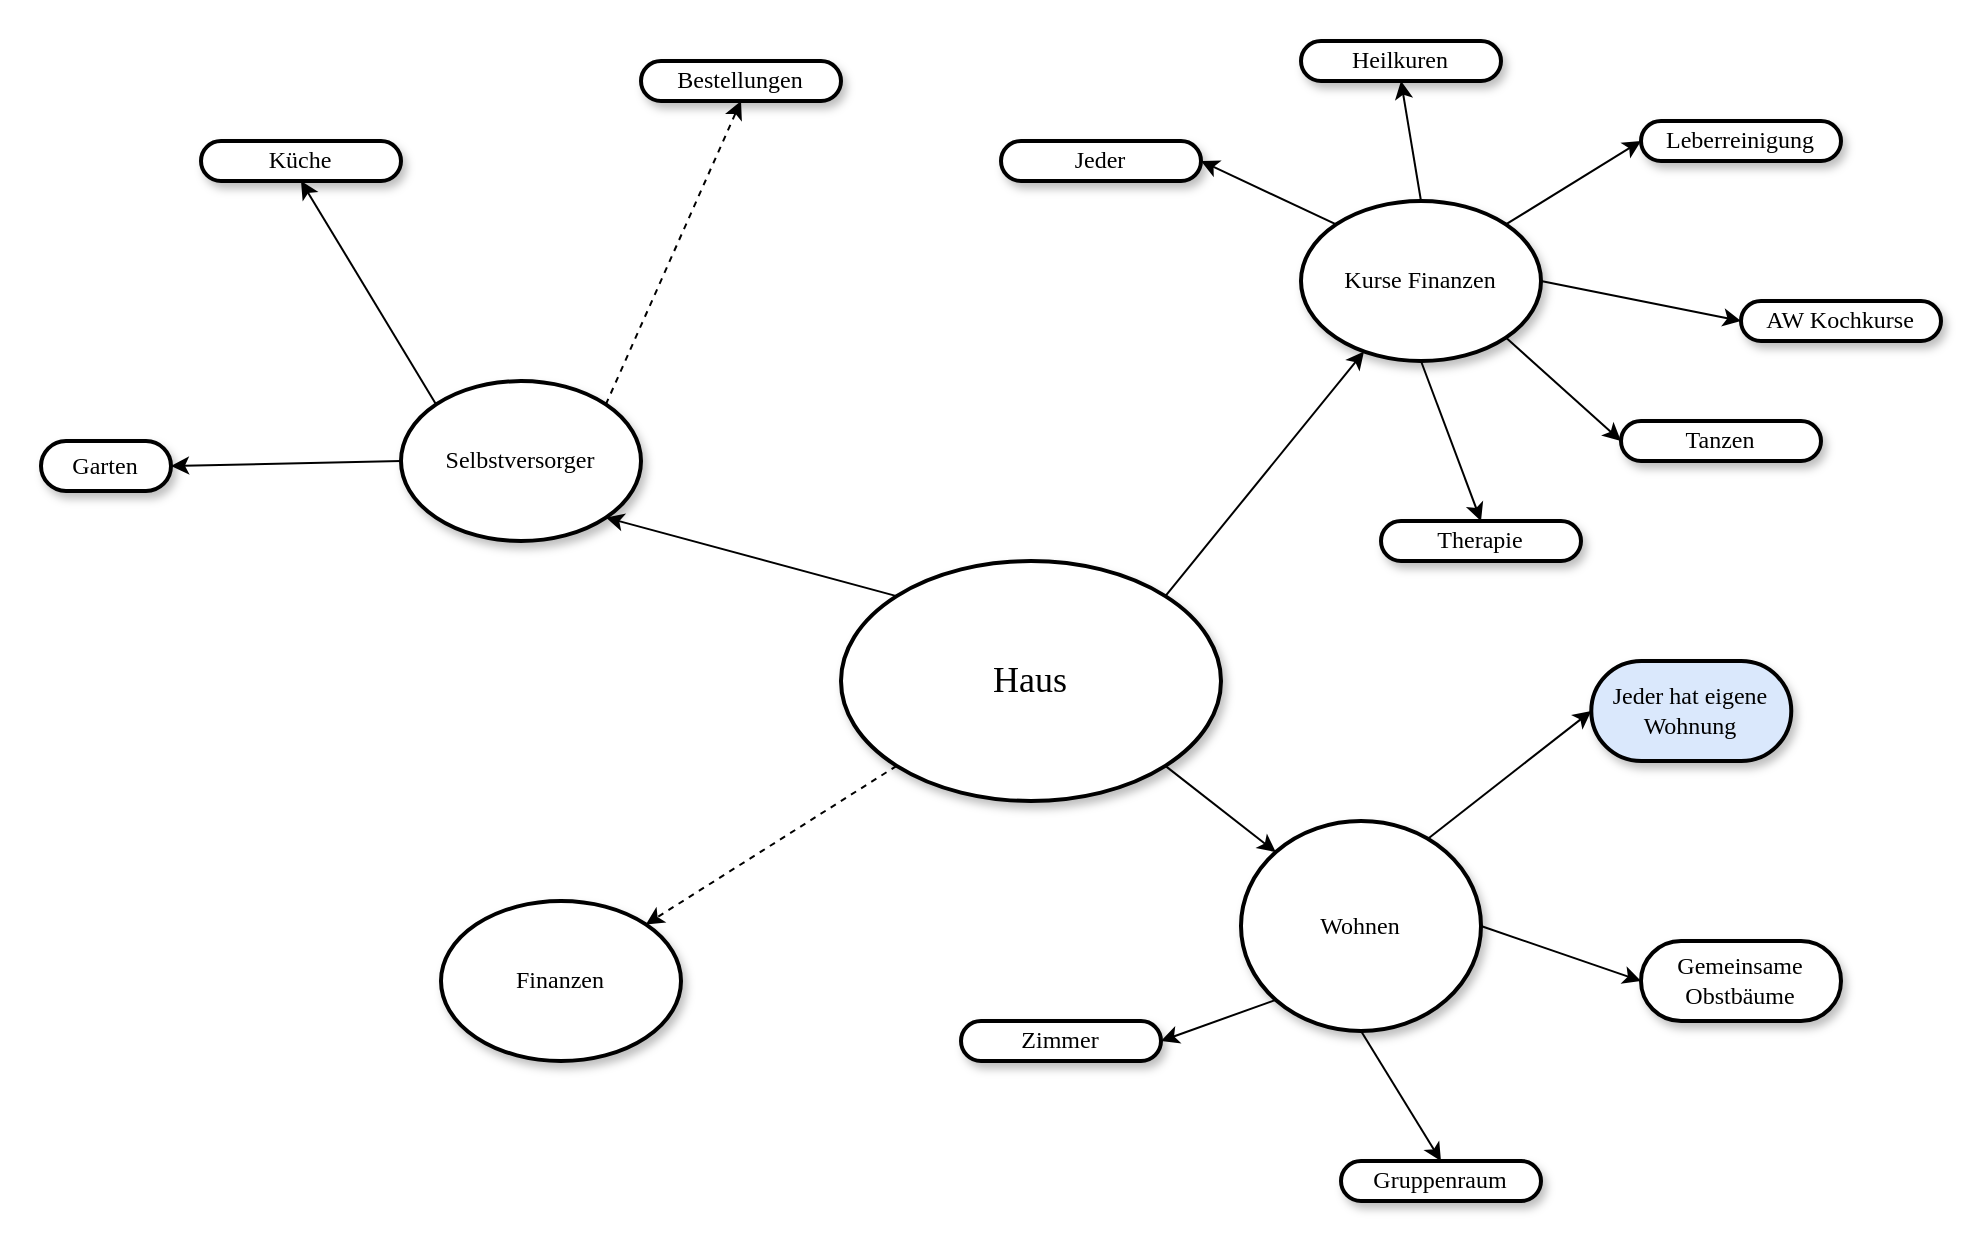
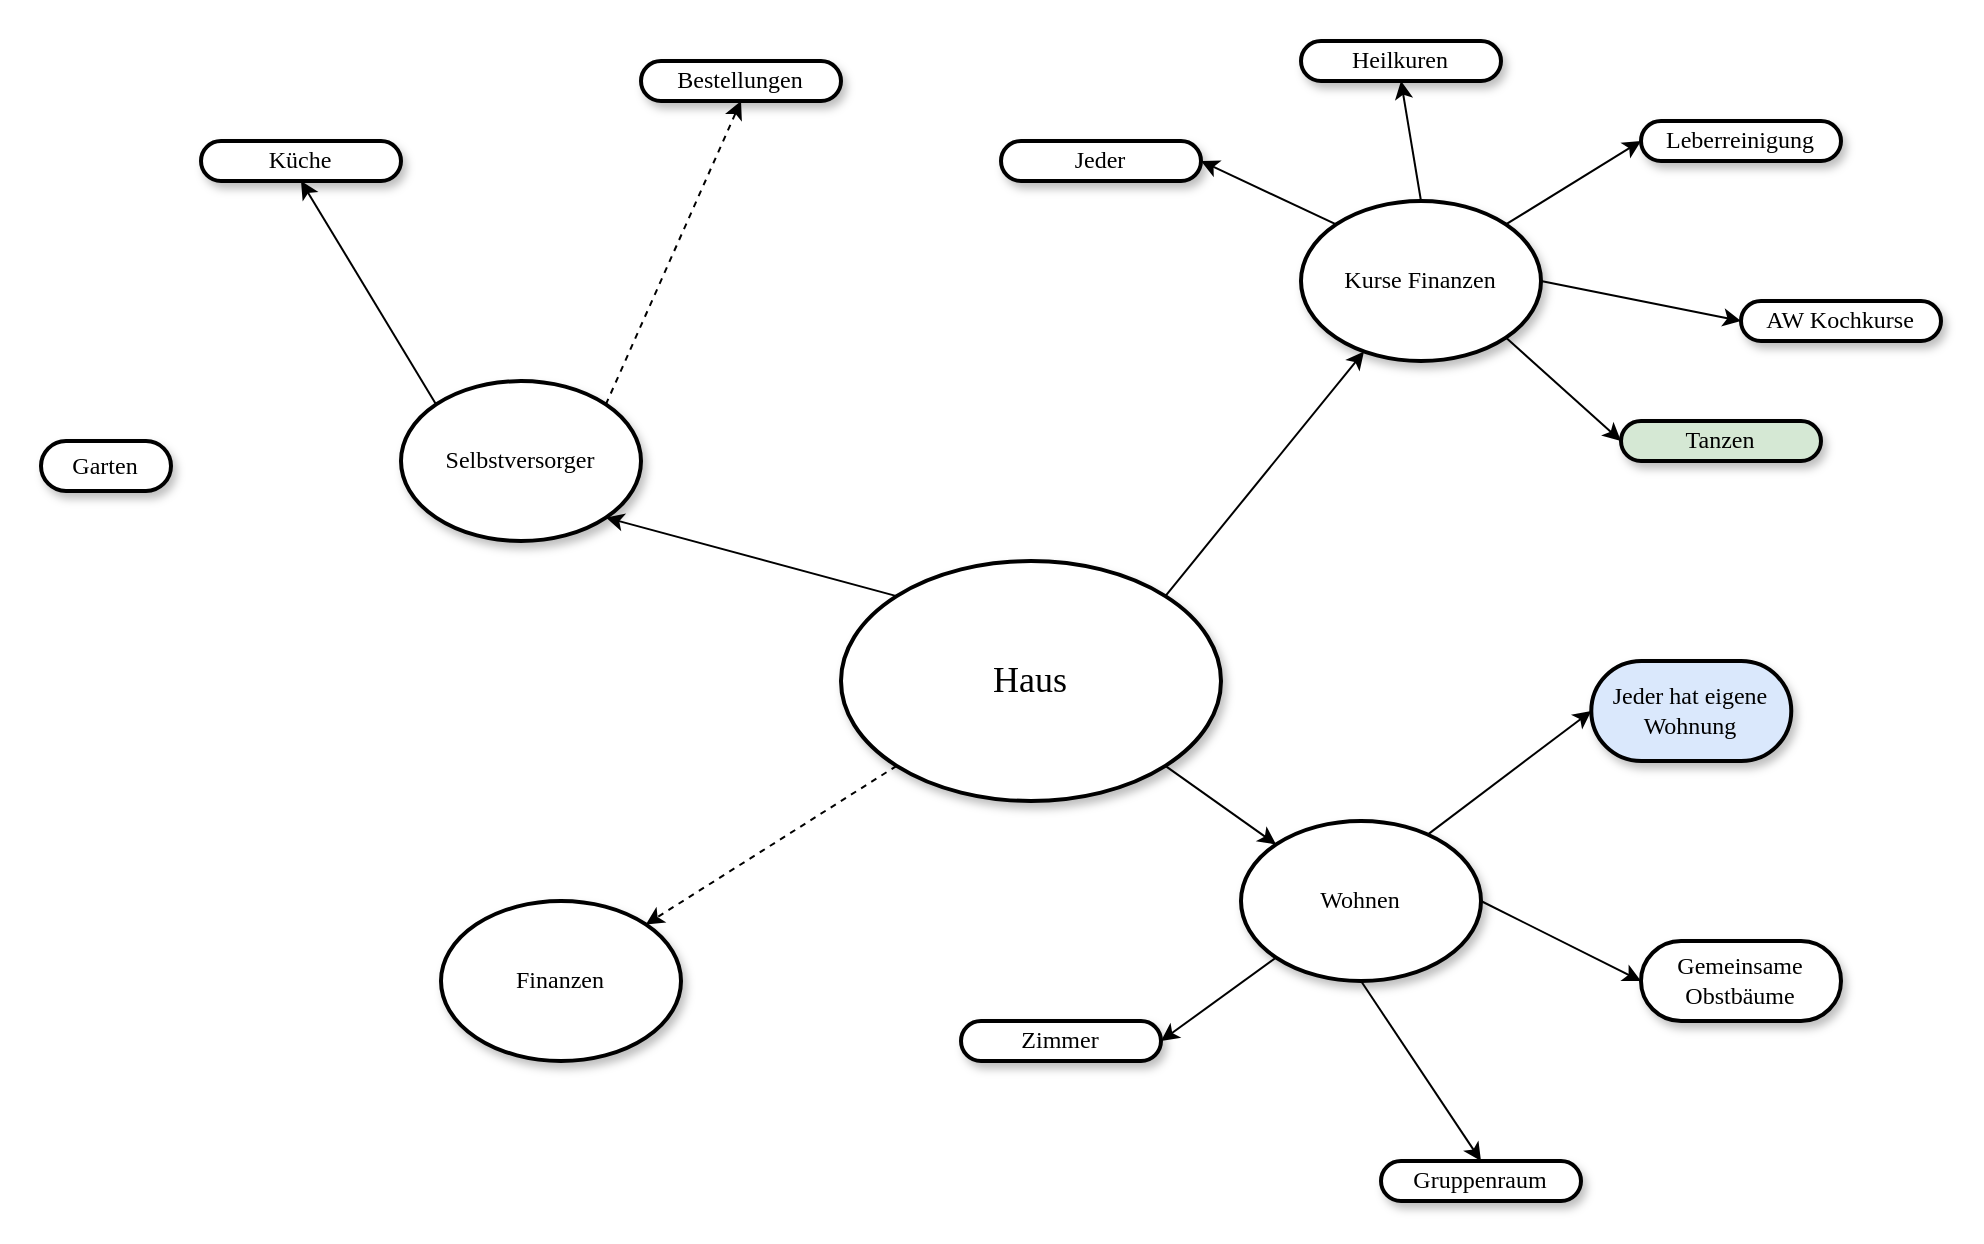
edge "Kurse Finanzen" -> "Therapie": removed
node "Tanzen": fillcolor #ffffff -> #d5e8d4
edge "Selbstversorger" -> "Garten": removed
node "Therapie": removed
node "Wohnen": size 240x210 -> 240x160
node "Gruppenraum": moved (1441, 1181) -> (1481, 1181)
